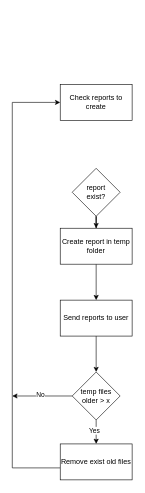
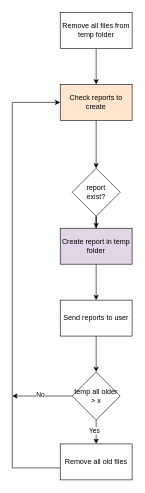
node "Remove all files from temp folder": added
edge "Remove all files from temp folder" -> "Check reports to create": added
node "Check reports to create": fillcolor #ffffff -> #ffe6cc
edge "Check reports to create" -> "report exist?": added
node "Create report in temp folder": fillcolor #ffffff -> #e1d5e7
node "temp files older > x": label "temp files older > x" -> "temp all older > x"
node "Remove exist old files": label "Remove exist old files" -> "Remove all old files"
